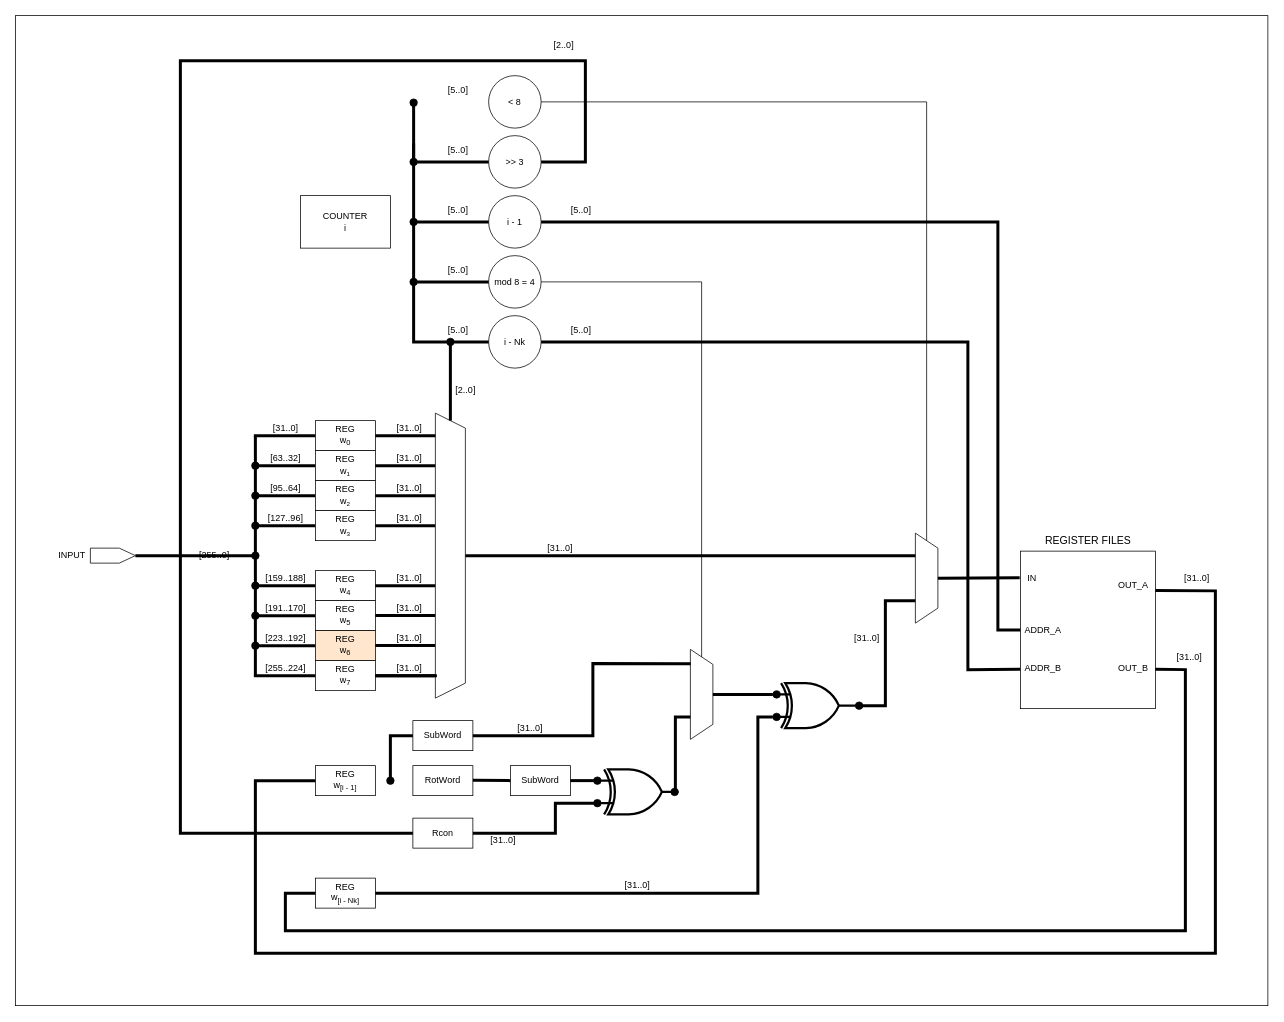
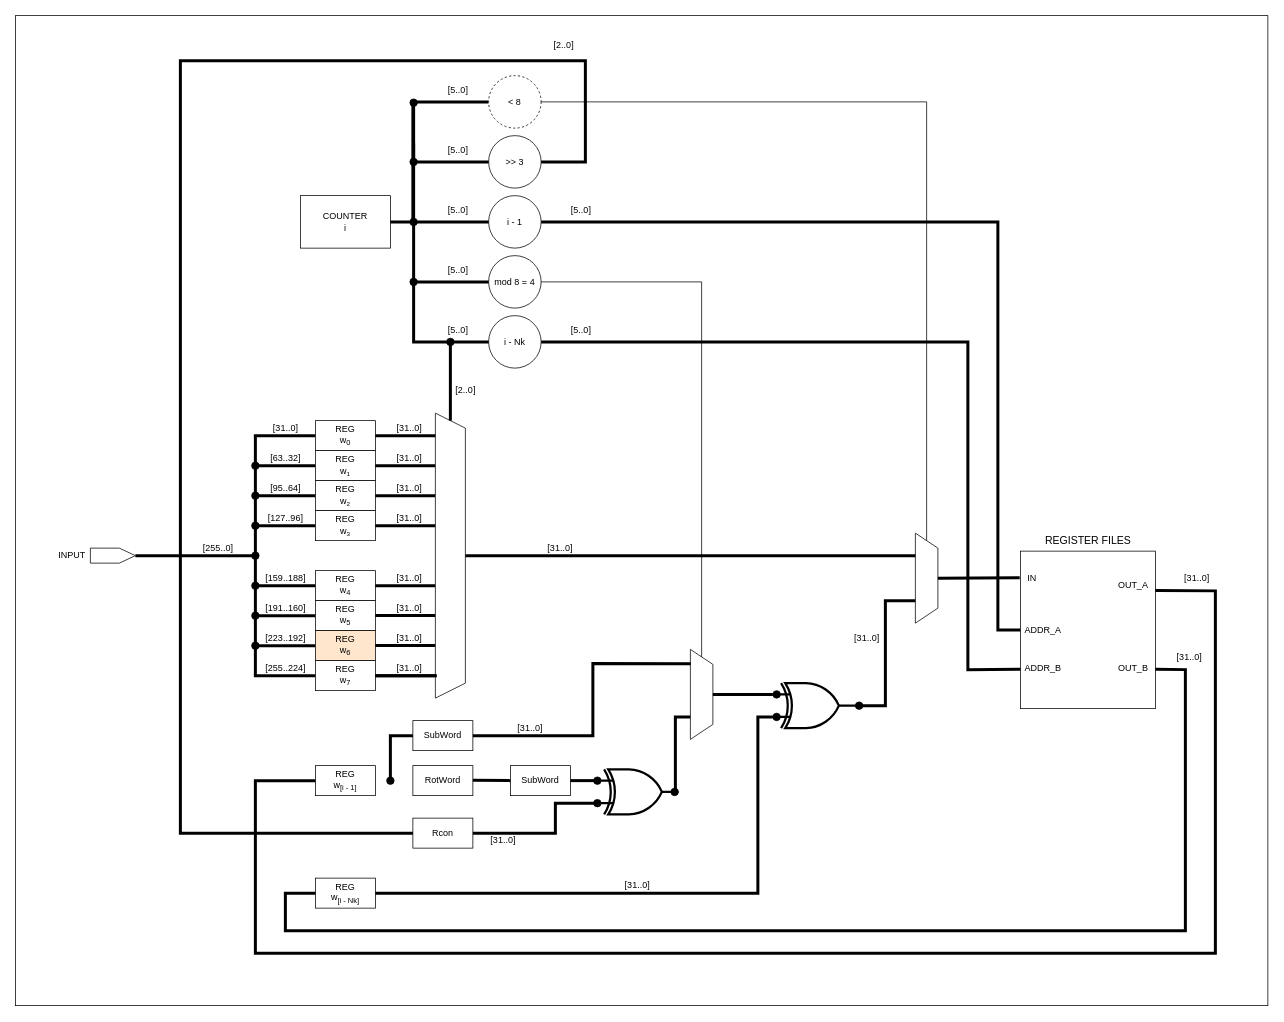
edge "< 8" -- "COUNTER i": added
node "< 8": style solid -> dashed
node "[255..0]": moved (214, 555) -> (218, 548)
node "[191..170]": label "[191..170]" -> "[191..160]"
